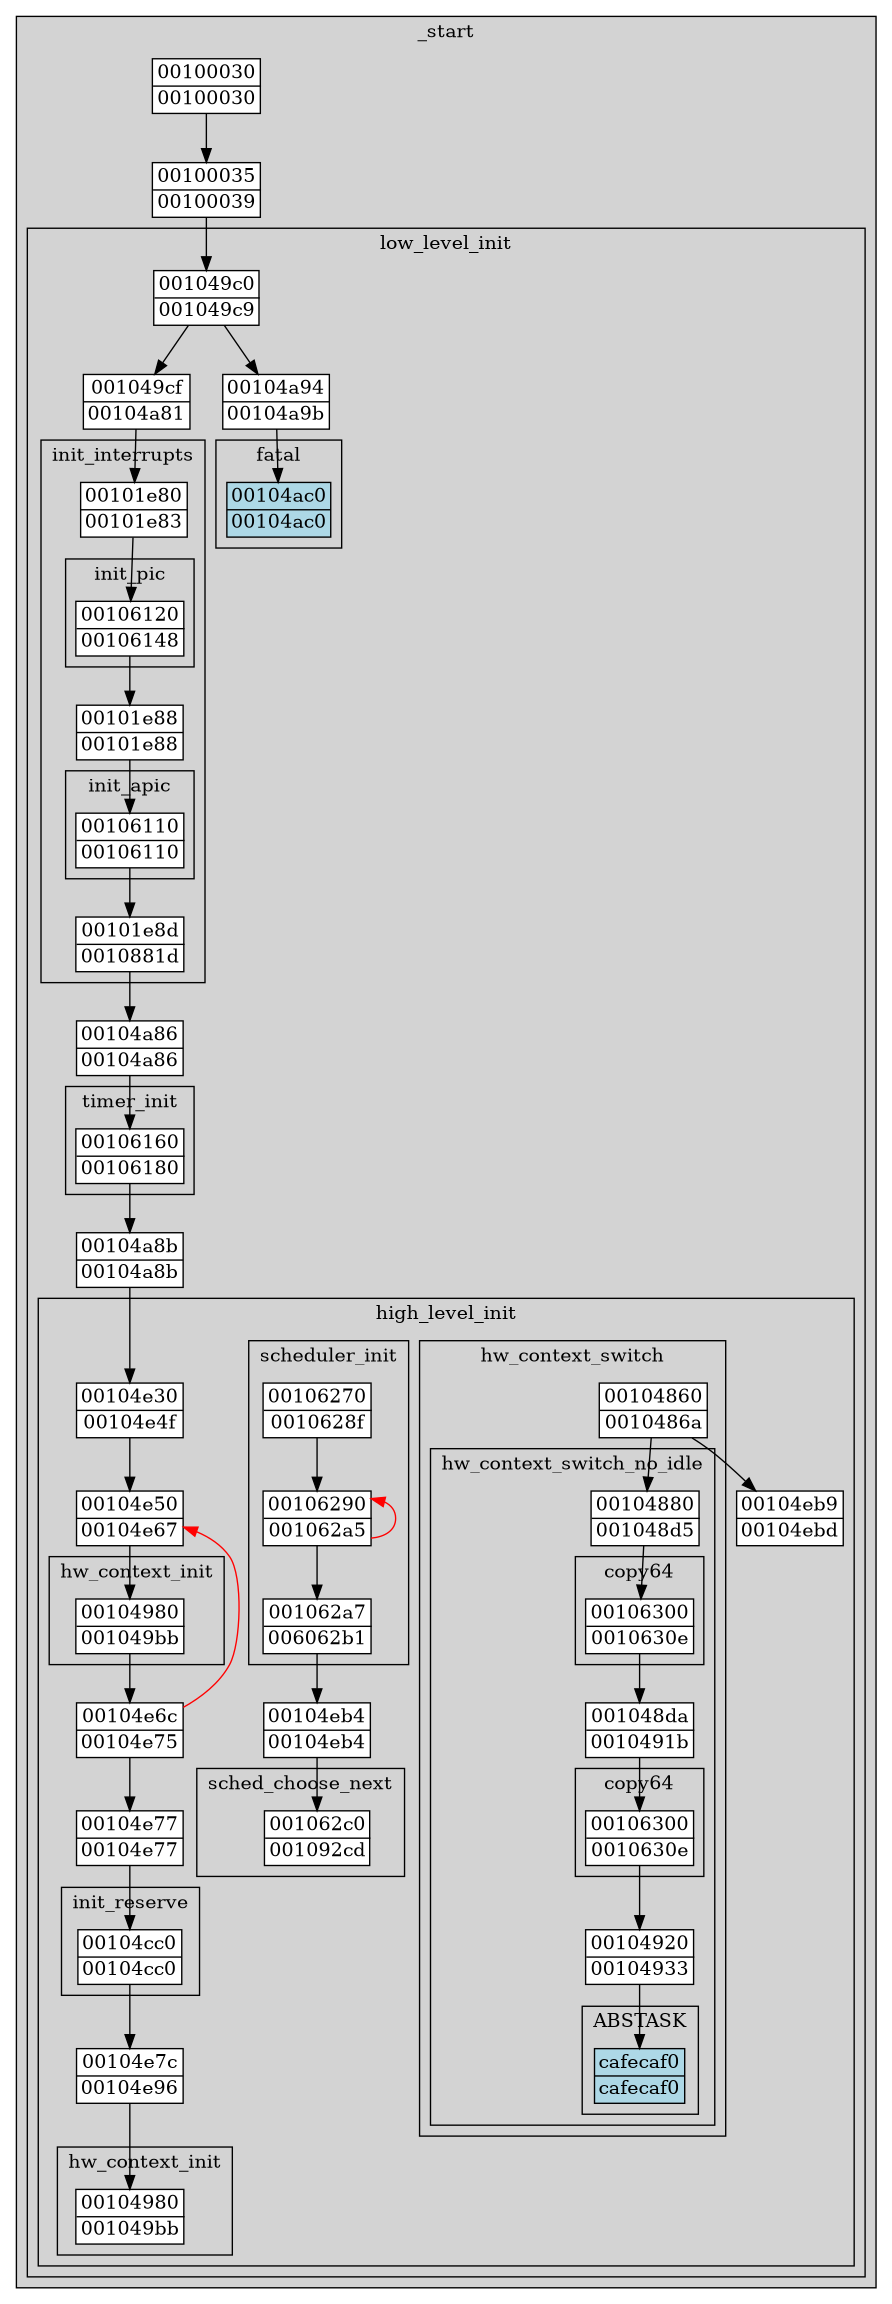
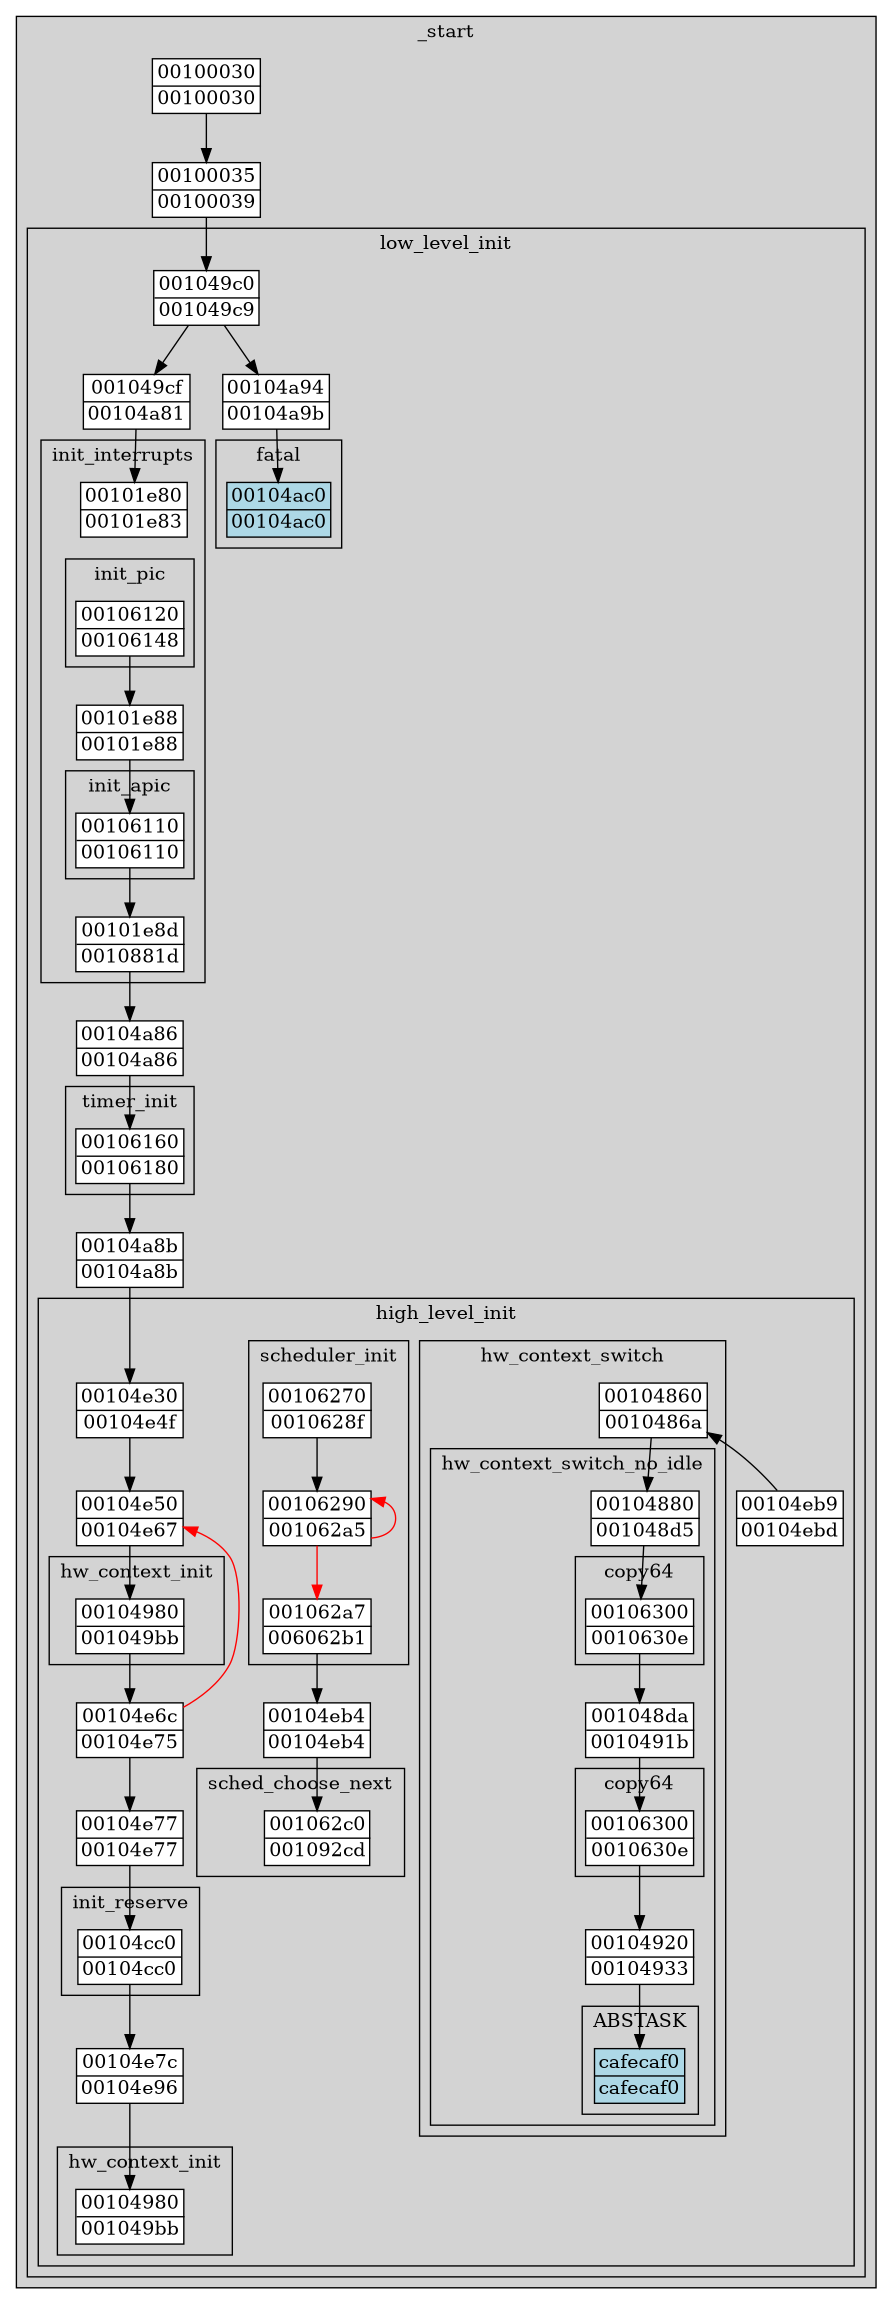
edge "00101e80" -> "00106120": removed
edge "00104860" -> "00104eb9": reversed
edge "00106290" -> "001062a7": color black -> red
